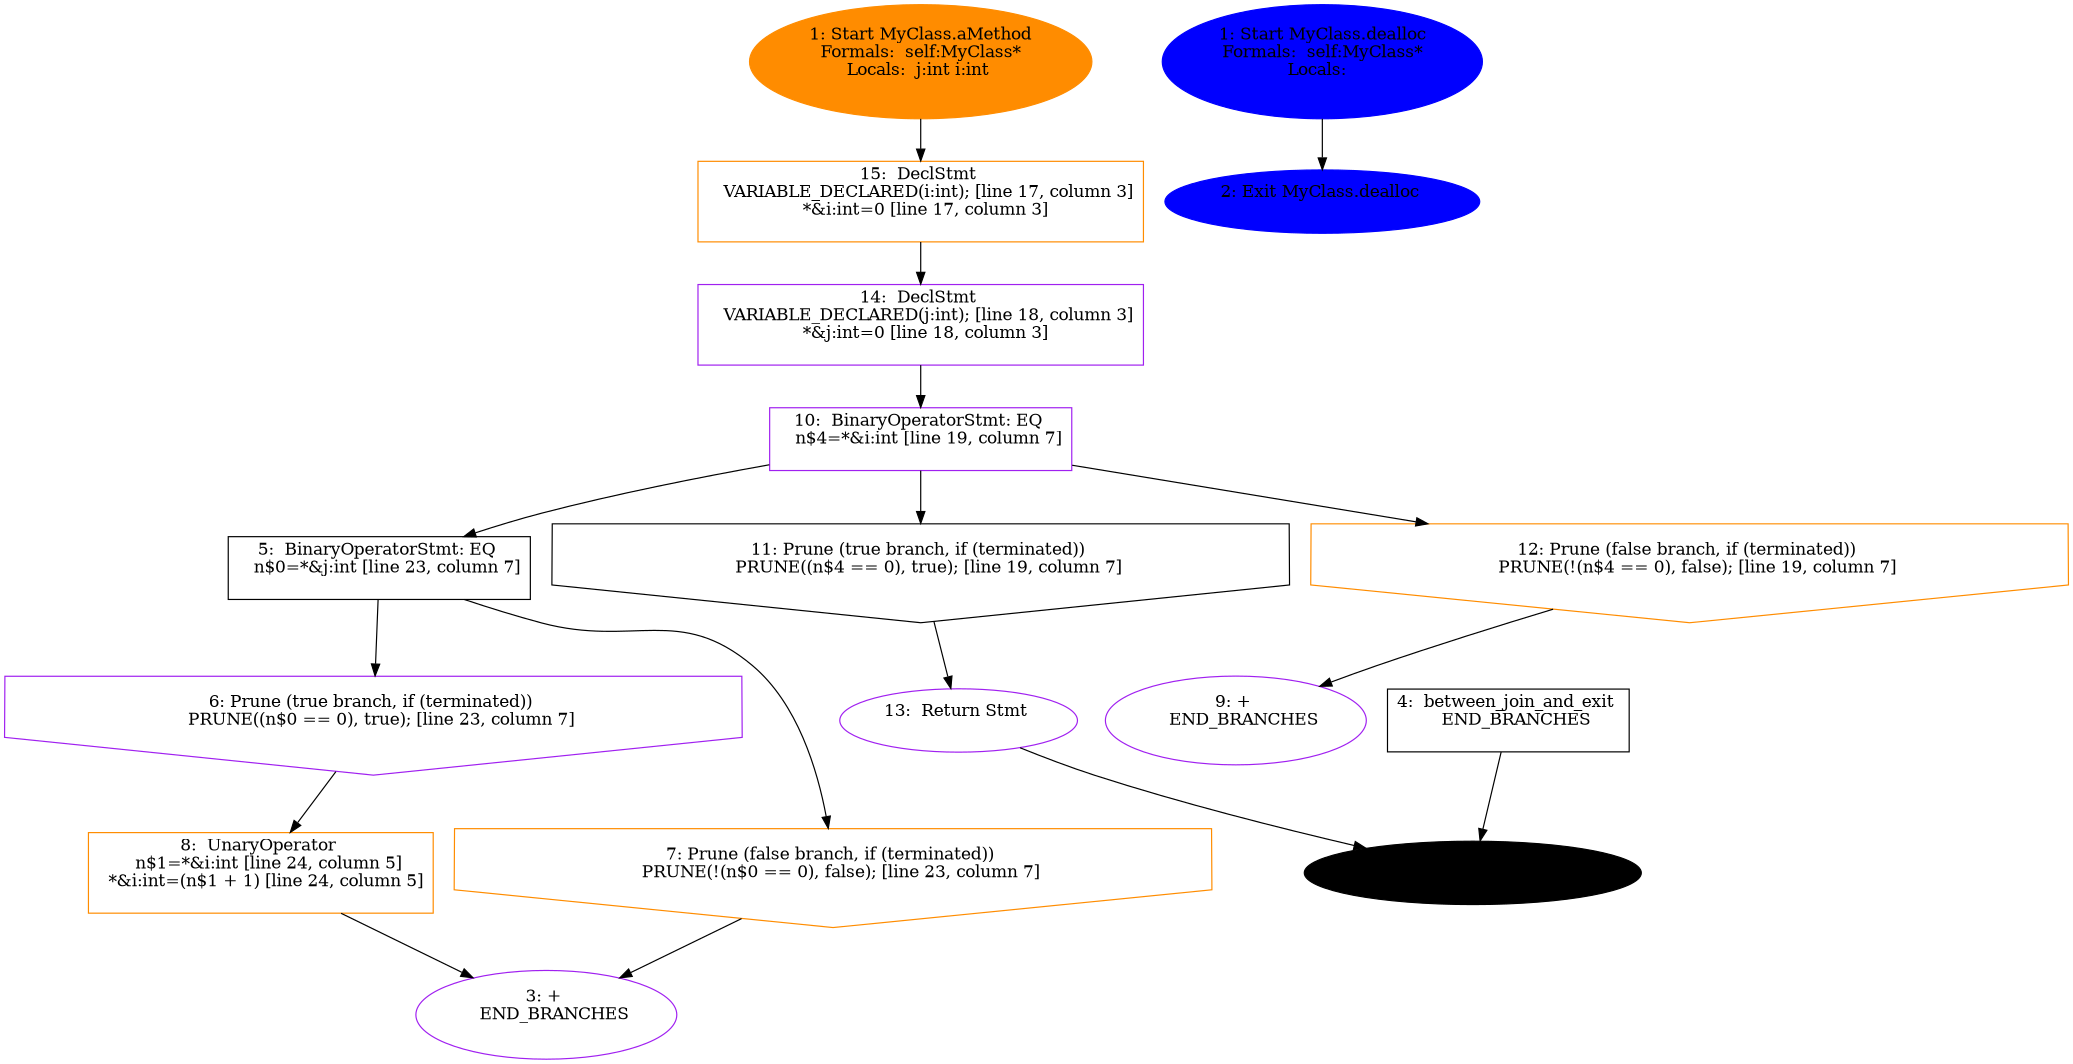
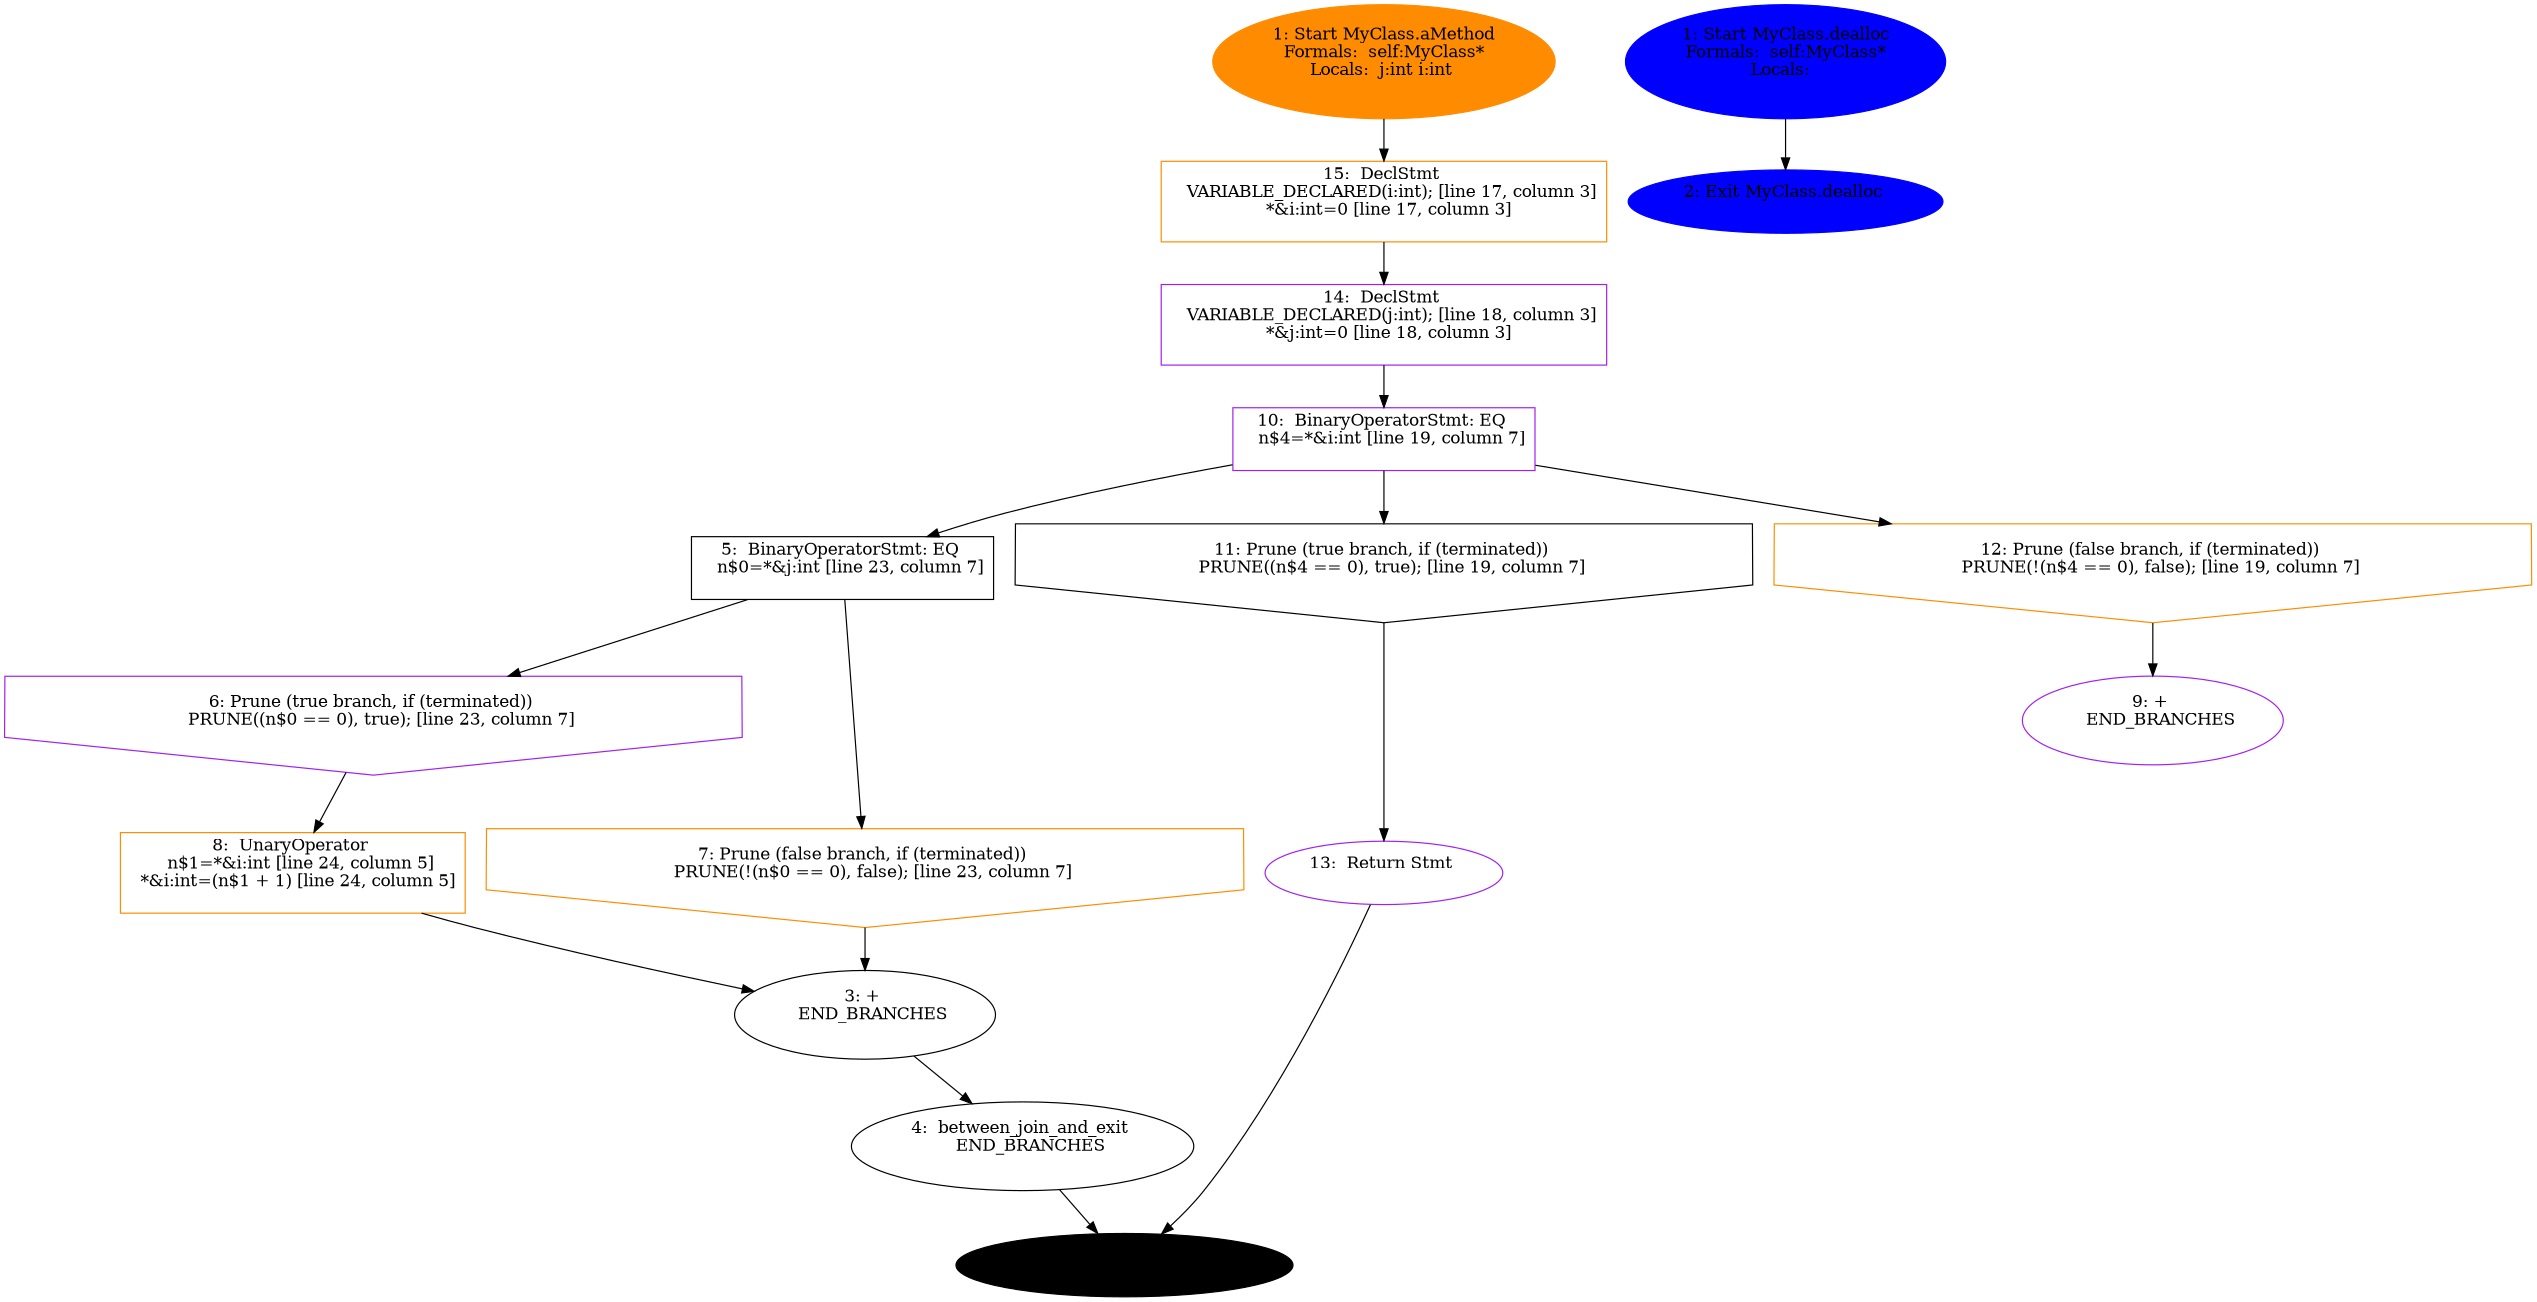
node "4:  between_join_and_exit END_BRANCHES": shape box -> ellipse
node "3: + END_BRANCHES": color purple -> black
edge "3: + END_BRANCHES" -> "4:  between_join_and_exit END_BRANCHES": added
